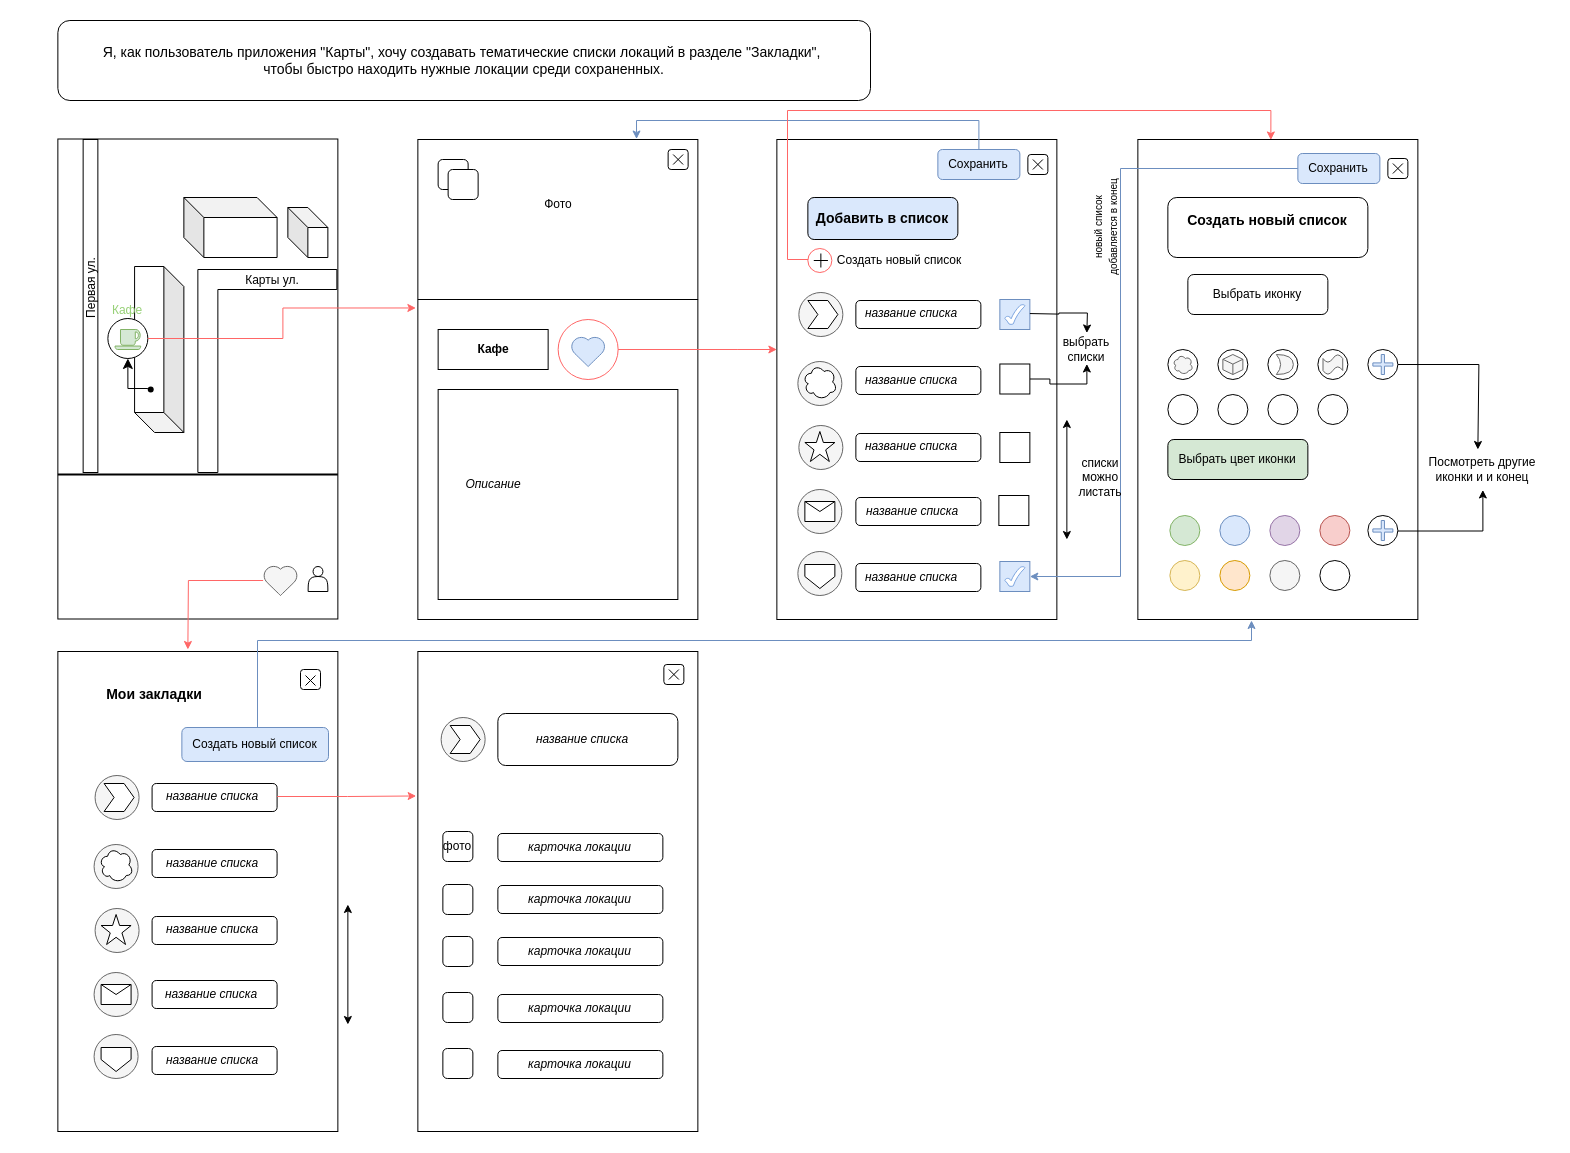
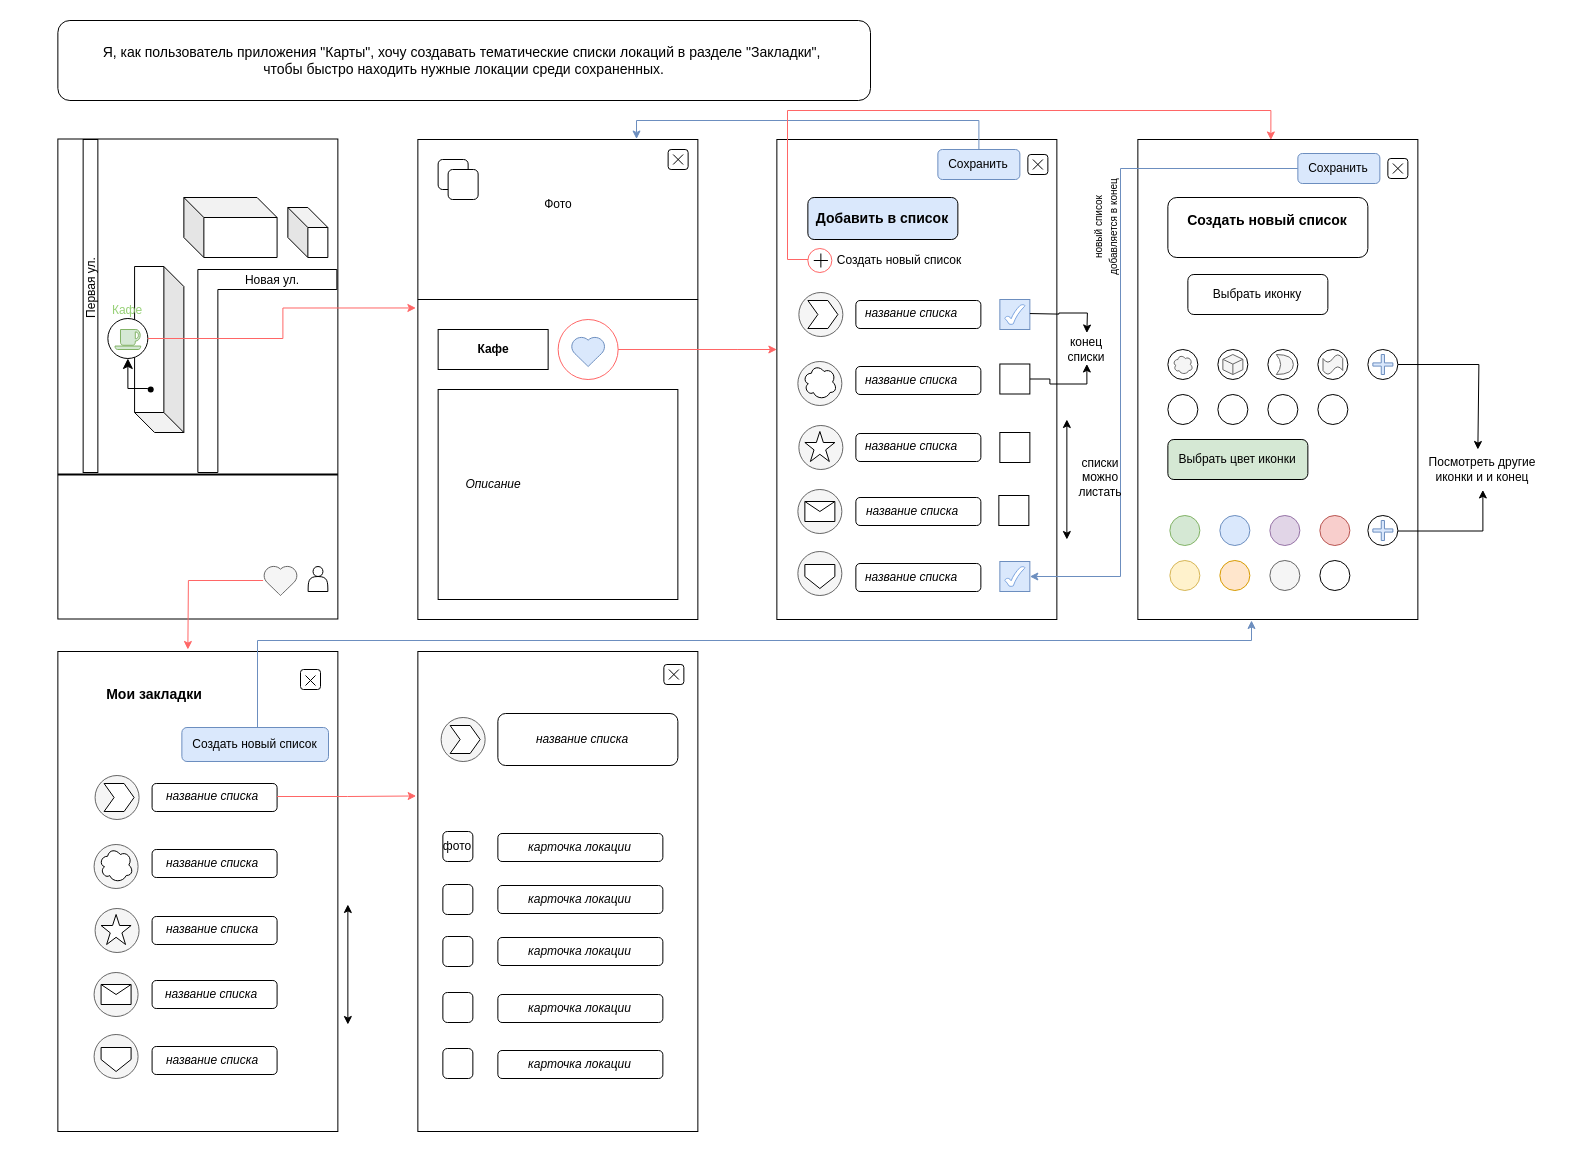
node "Карты ул.": label "Карты ул." -> "Новая ул."
node "выбрать списки": label "выбрать списки" -> "конец списки"
